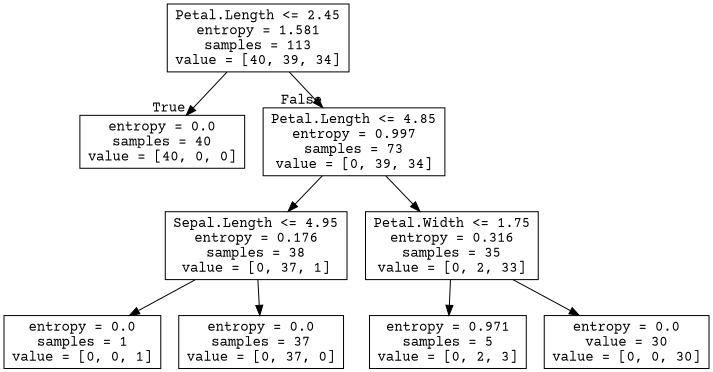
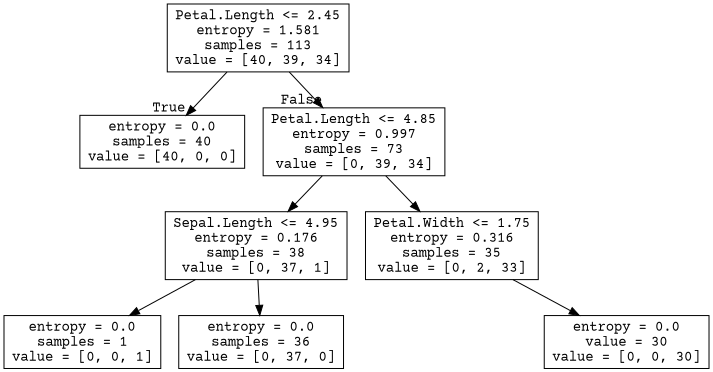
node "entropy = 0.0 samples = 37 value = [0, 37, 0]": label "entropy = 0.0 samples = 37 value = [0, 37, 0]" -> "entropy = 0.0 samples = 36 value = [0, 37, 0]"
node "entropy = 0.971 samples = 5 value = [0, 2, 3]": removed
